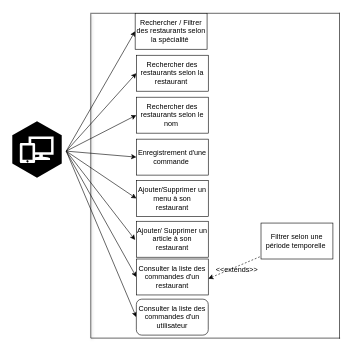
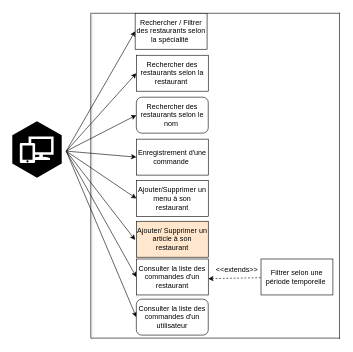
node "Rechercher des restaurants selon le nom": shape rectangle -> rounded rectangle
node "Ajouter/ Supprimer un article à son restaurant": fillcolor #ffffff -> #ffe6cc
node "Filtrer selon une période temporelle": moved (297, 241) -> (297, 277)
